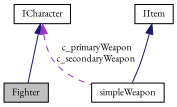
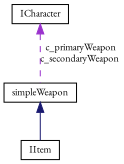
edge "simpleWeapon" -> "IItem": reversed
node "Fighter": removed
